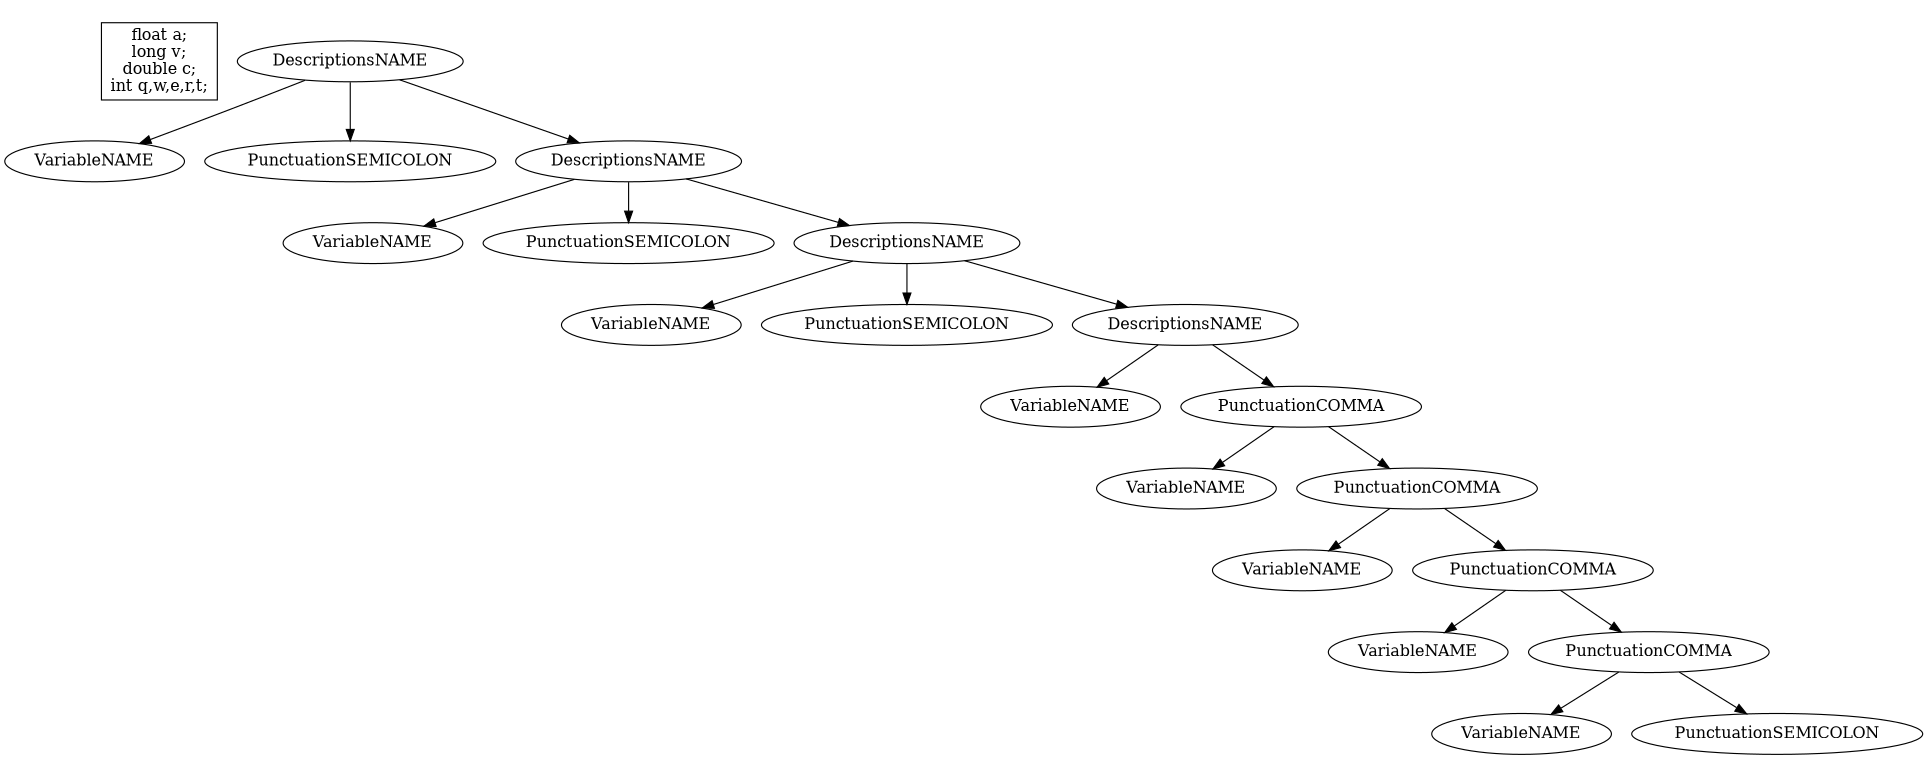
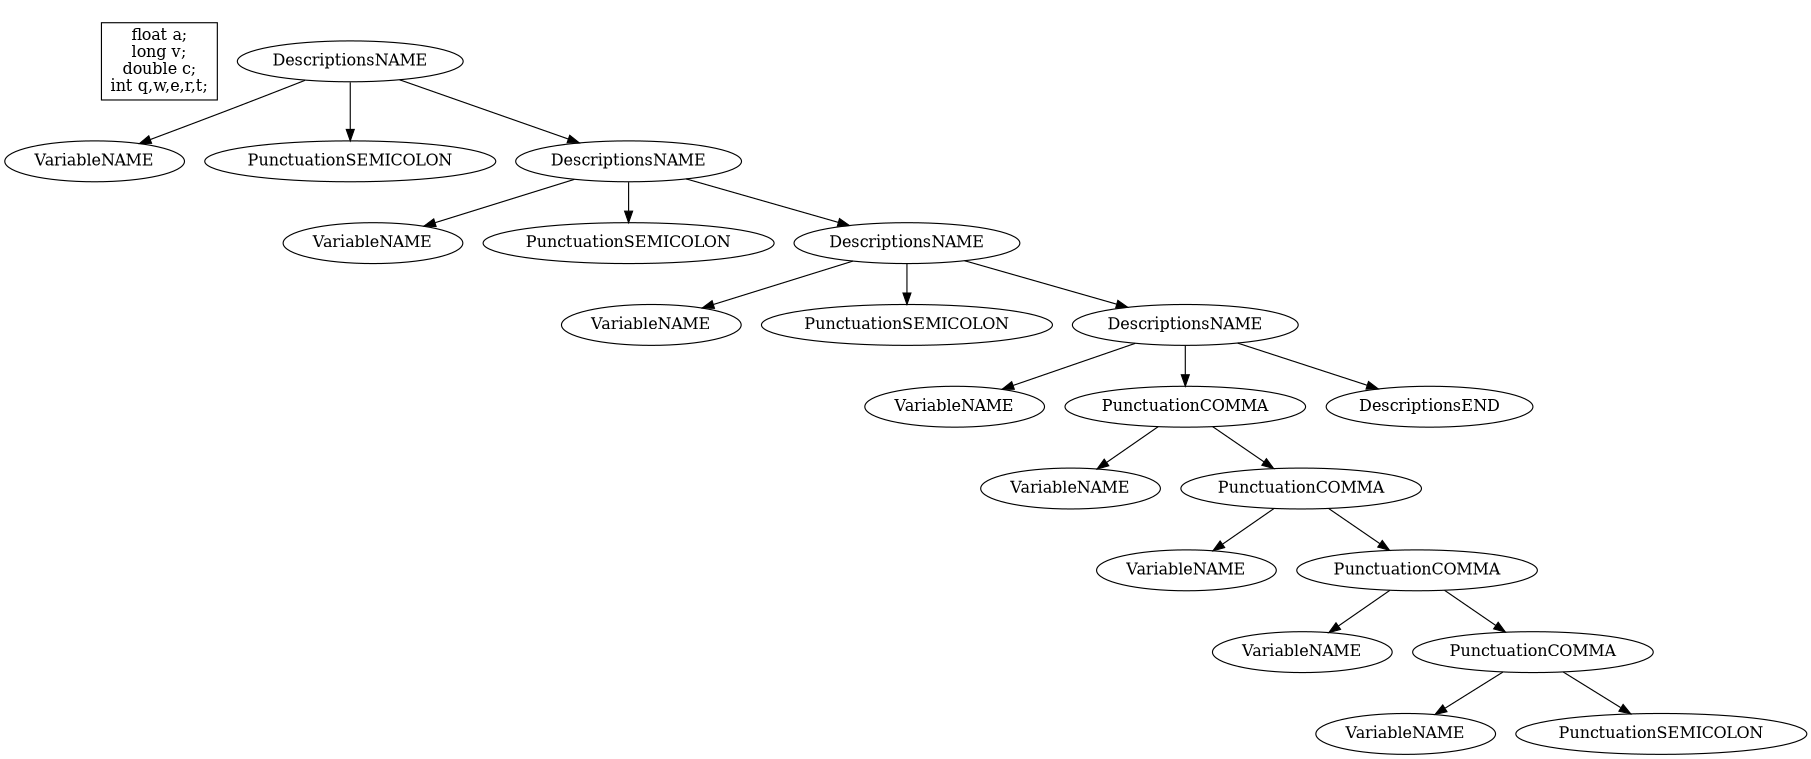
node "DescriptionsEND": added
